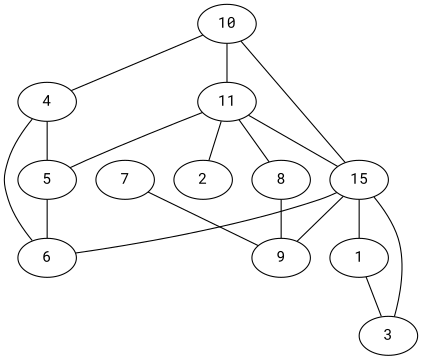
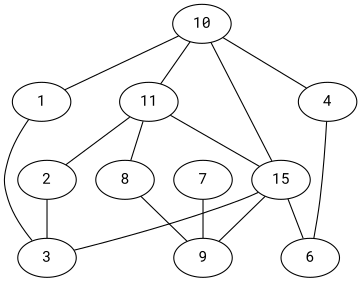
node "5": removed
edge "2" -- "3": added
edge "15" -- "1": now "10" -- "1"
